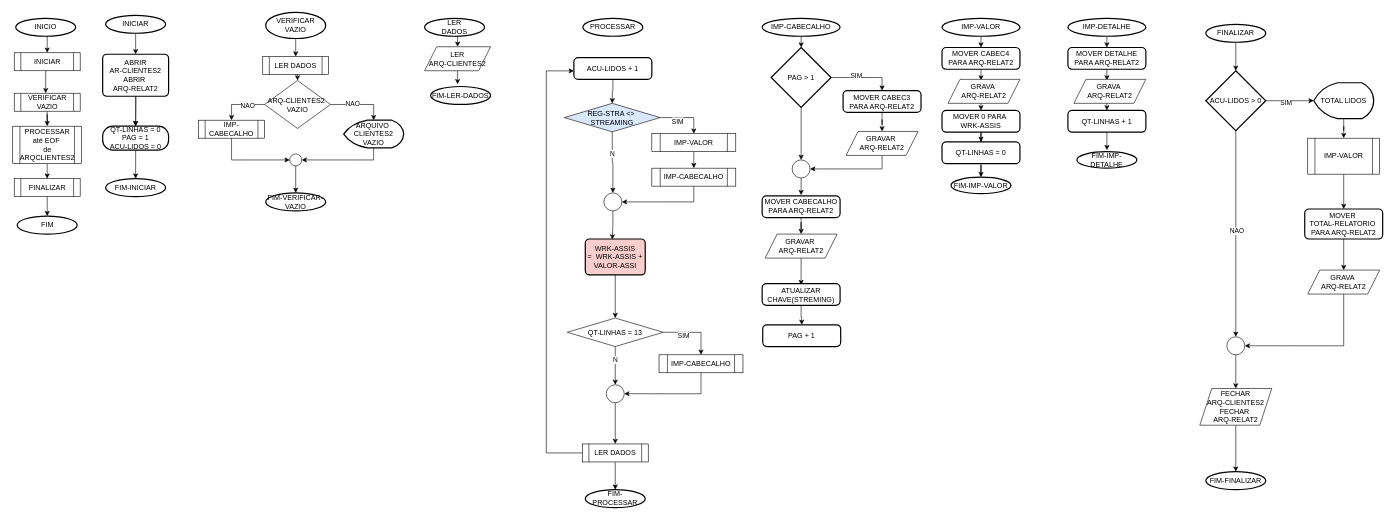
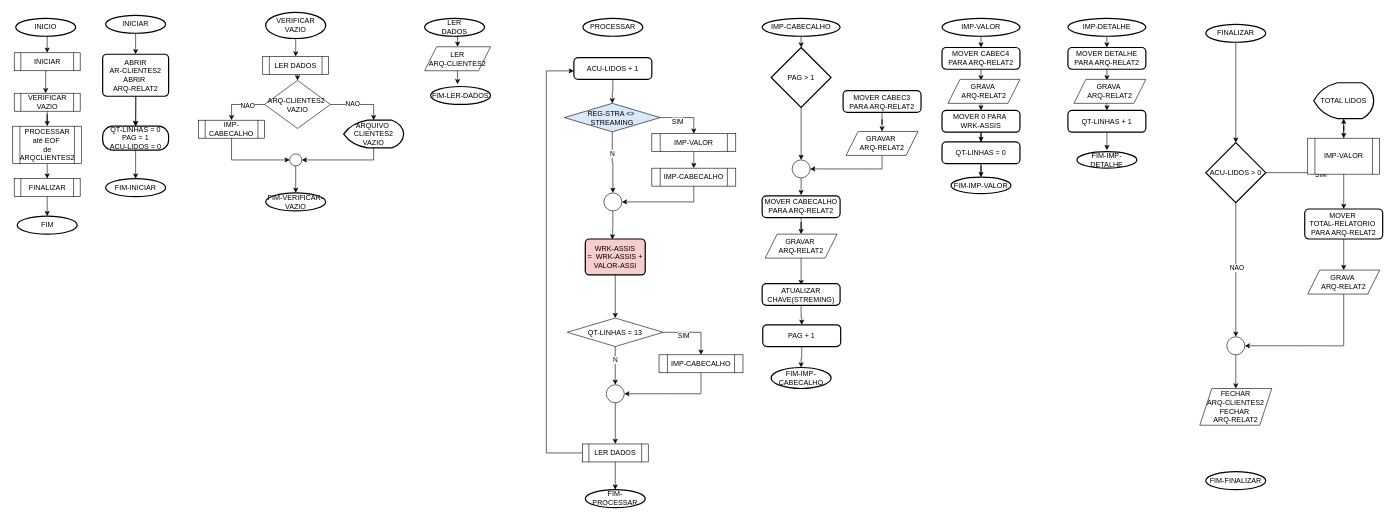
edge "PAG > 1" -> "MOVER CABEC3 PARA ARQ-RELAT2": removed, label "SIM"
node "ACU-LIDOS > 0": moved (1236, 101) -> (1236, 173)
edge "PAG + 1" -> "FIM-IMP-CABECALHO": added
node "FIM-IMP-CABECALHO": added
edge "FECHAR ARQ-CLIENTES2 FECHAR ARQ-RELAT2" -> "FIM-FINALIZAR": removed
